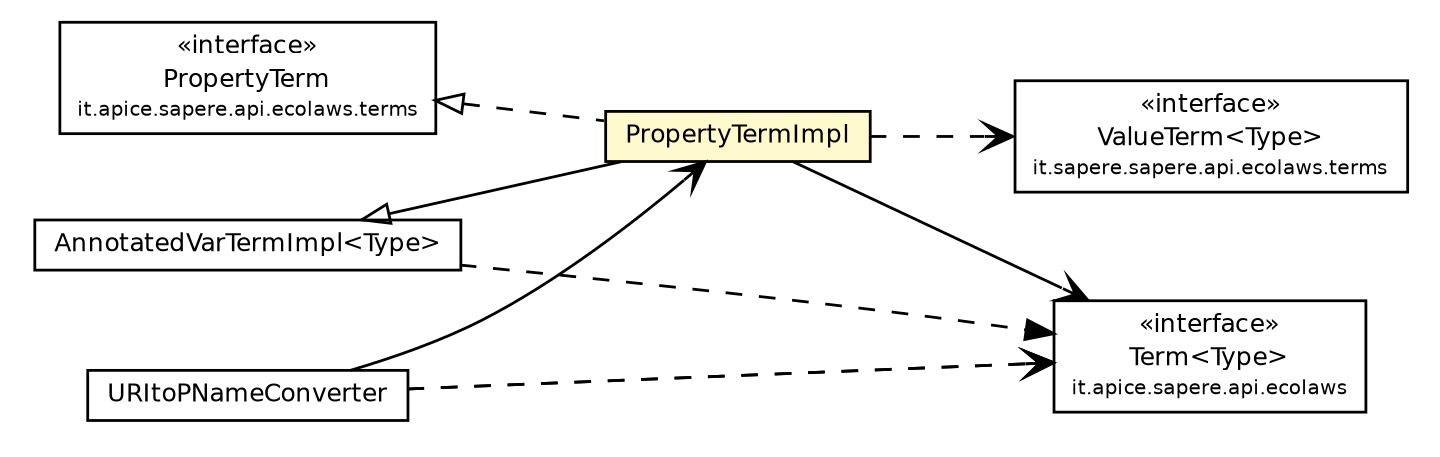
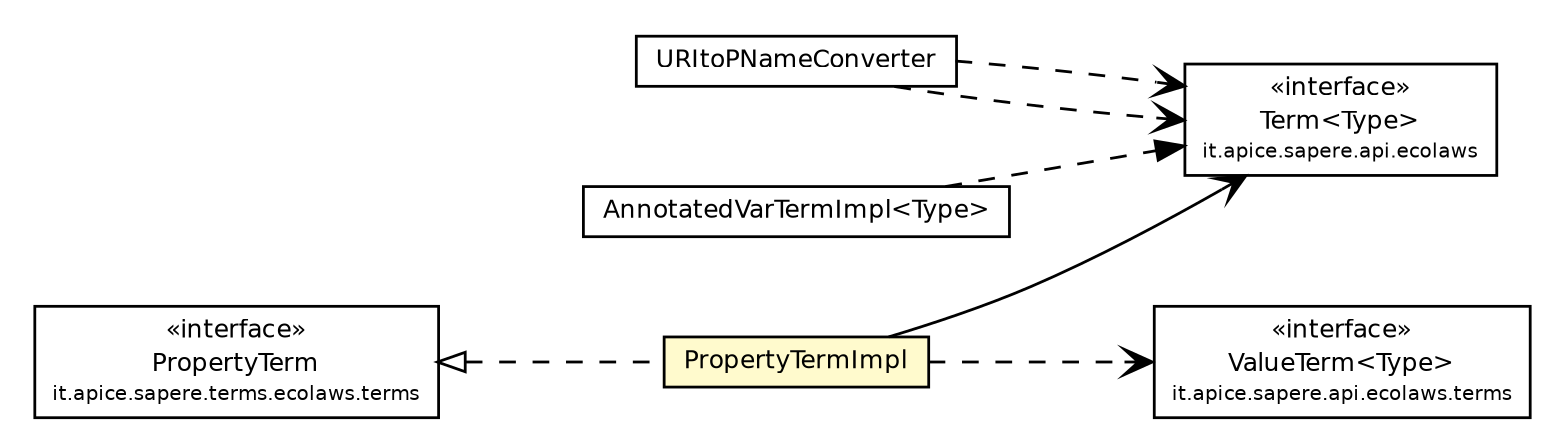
node "PropertyTerm": text "it.apice.sapere.api.ecolaws.terms" -> "it.apice.sapere.terms.ecolaws.terms"
node "ValueTerm<Type>": text "it.sapere.sapere.api.ecolaws.terms" -> "it.apice.sapere.api.ecolaws.terms"
edge "PropertyTermImpl" -> "AnnotatedVarTermImpl<Type>": removed
edge "URItoPNameConverter" -> "PropertyTermImpl": removed
